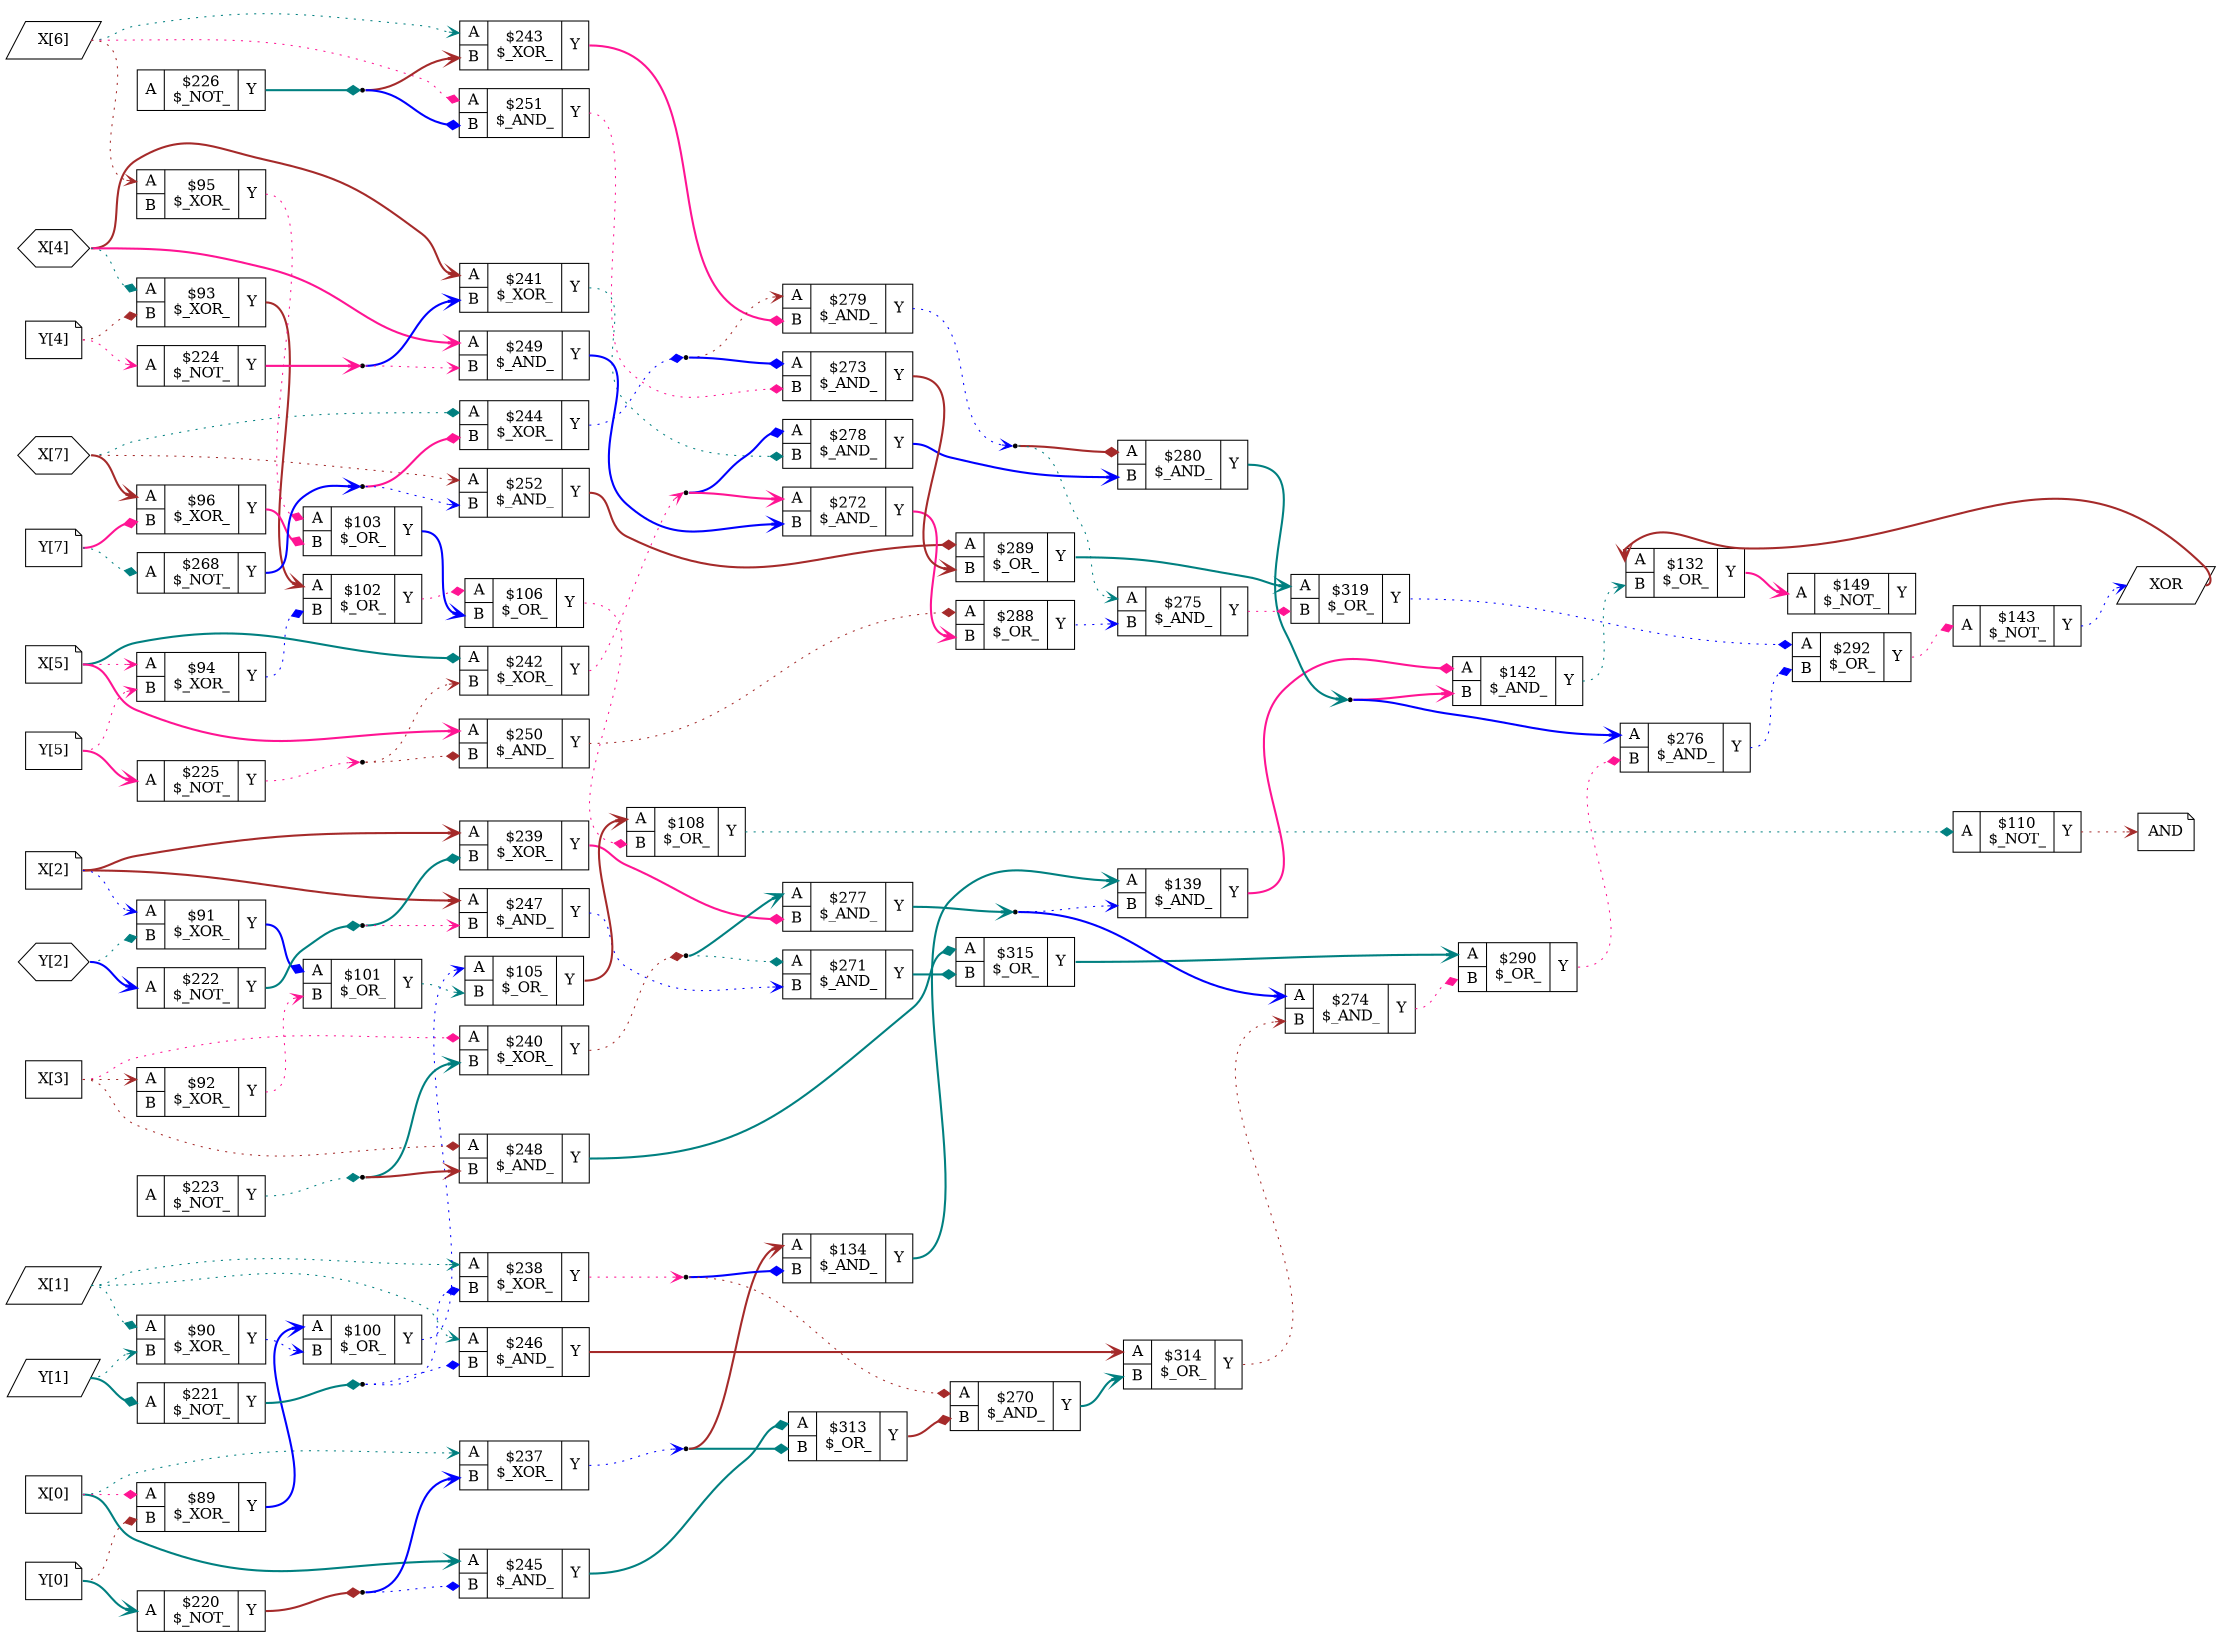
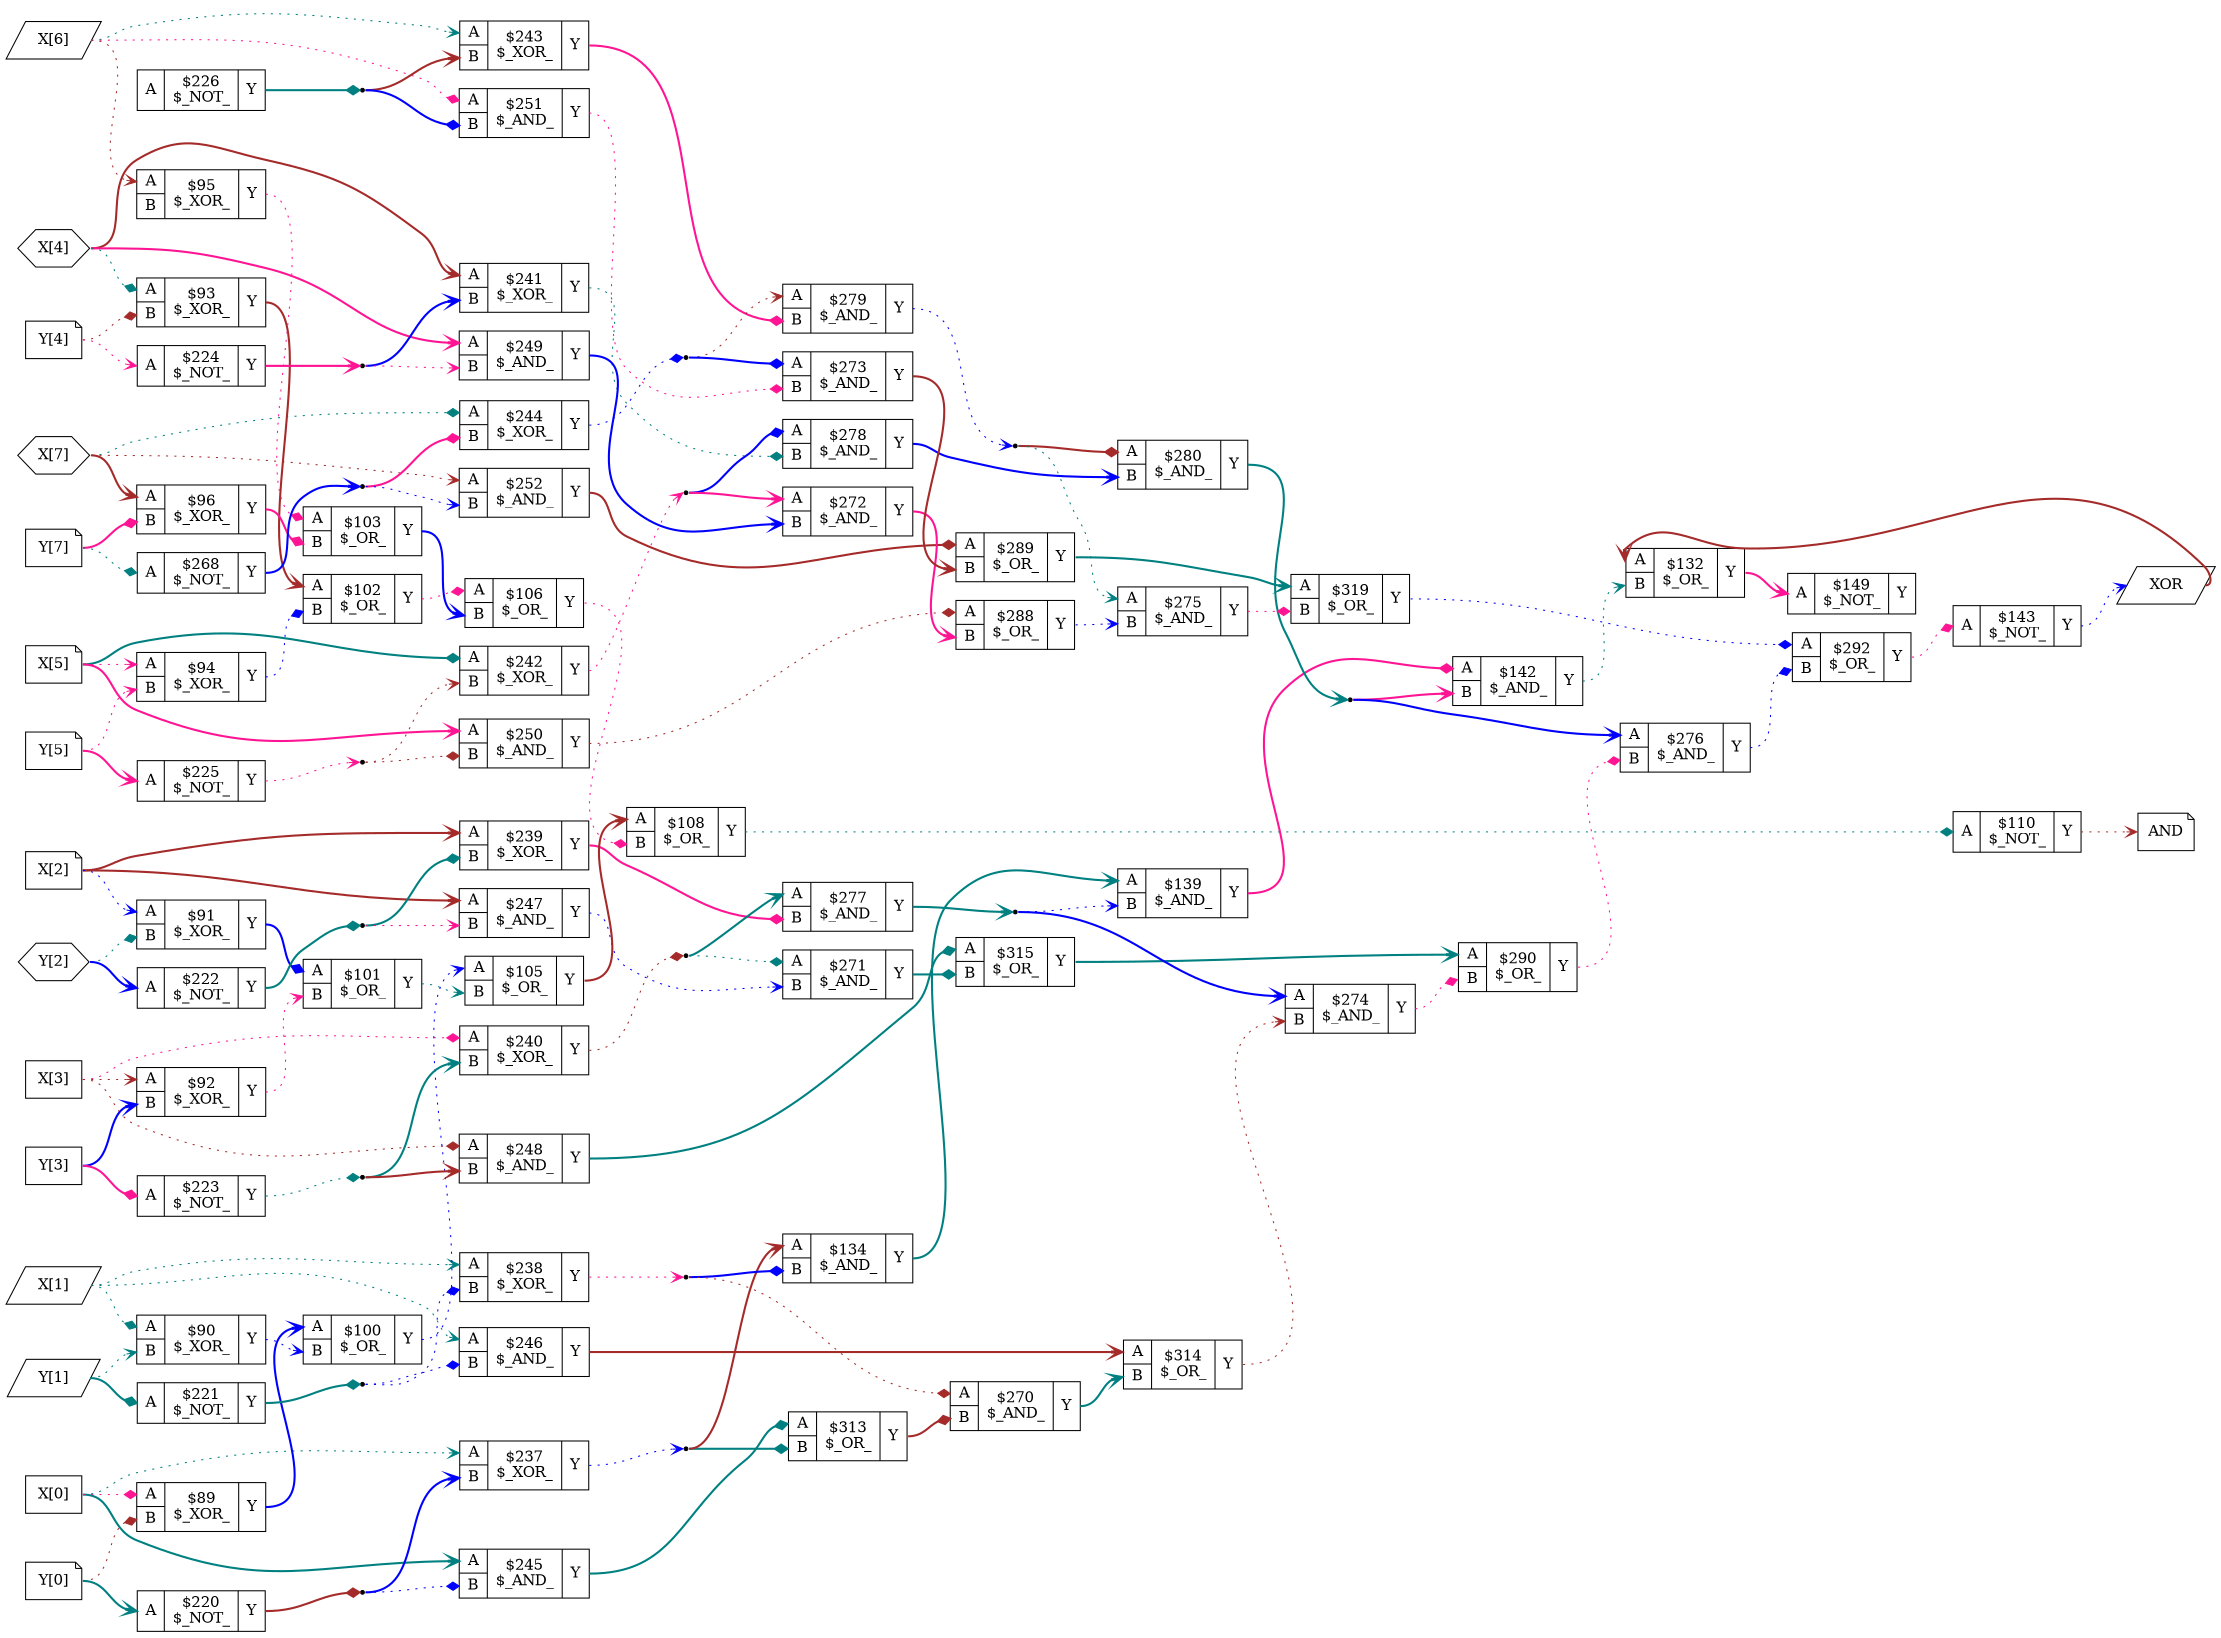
node "Y[3]": added
